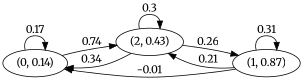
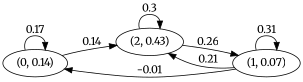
edge "(0, 0.14)" -> "(2, 0.43)": label "0.74" -> "0.14"
node "(1, 0.87)": label "(1, 0.87)" -> "(1, 0.07)"
edge "(2, 0.43)" -> "(0, 0.14)": removed, label "0.34"
